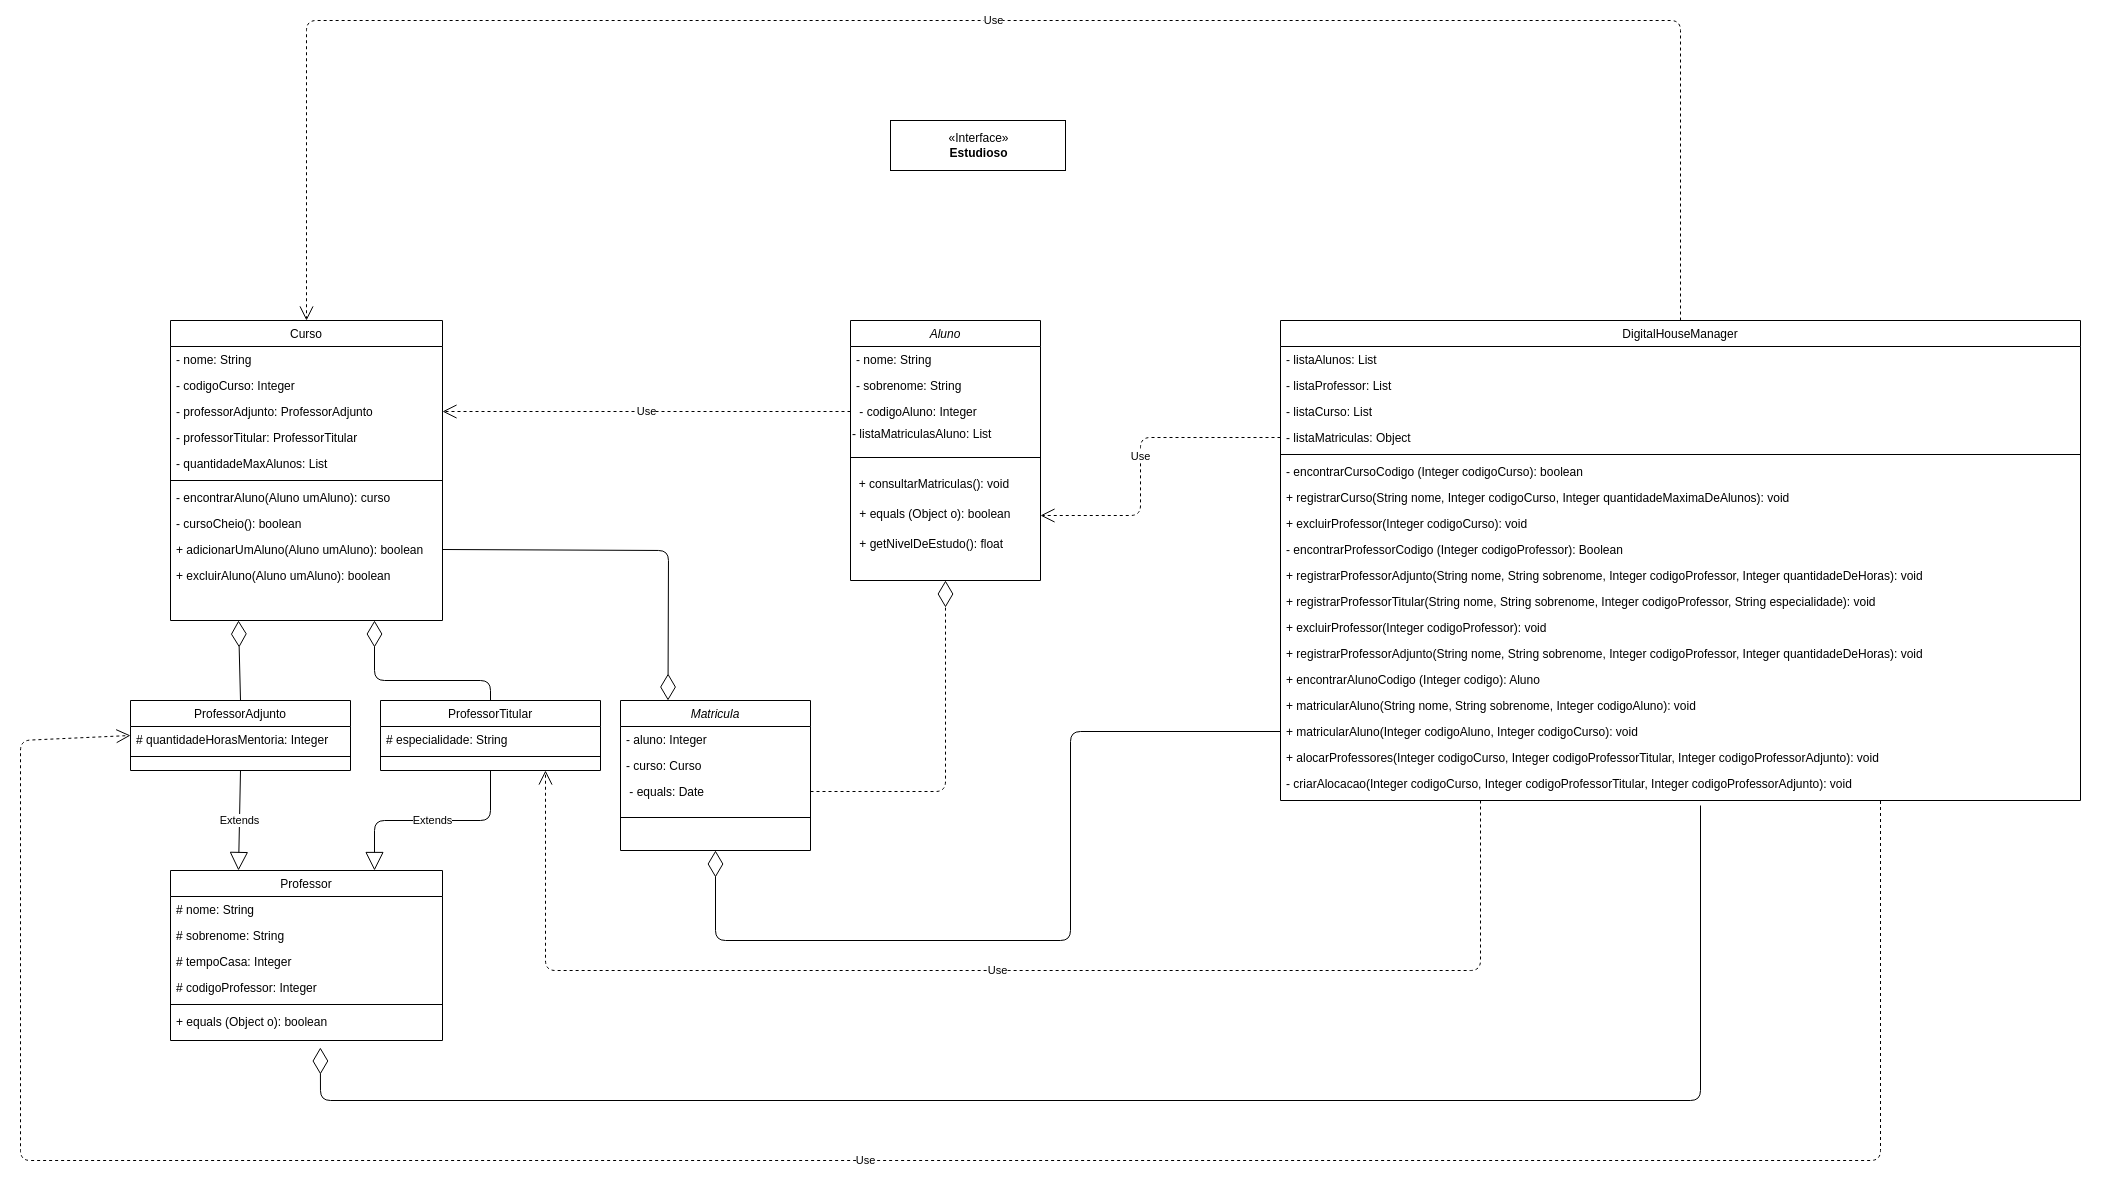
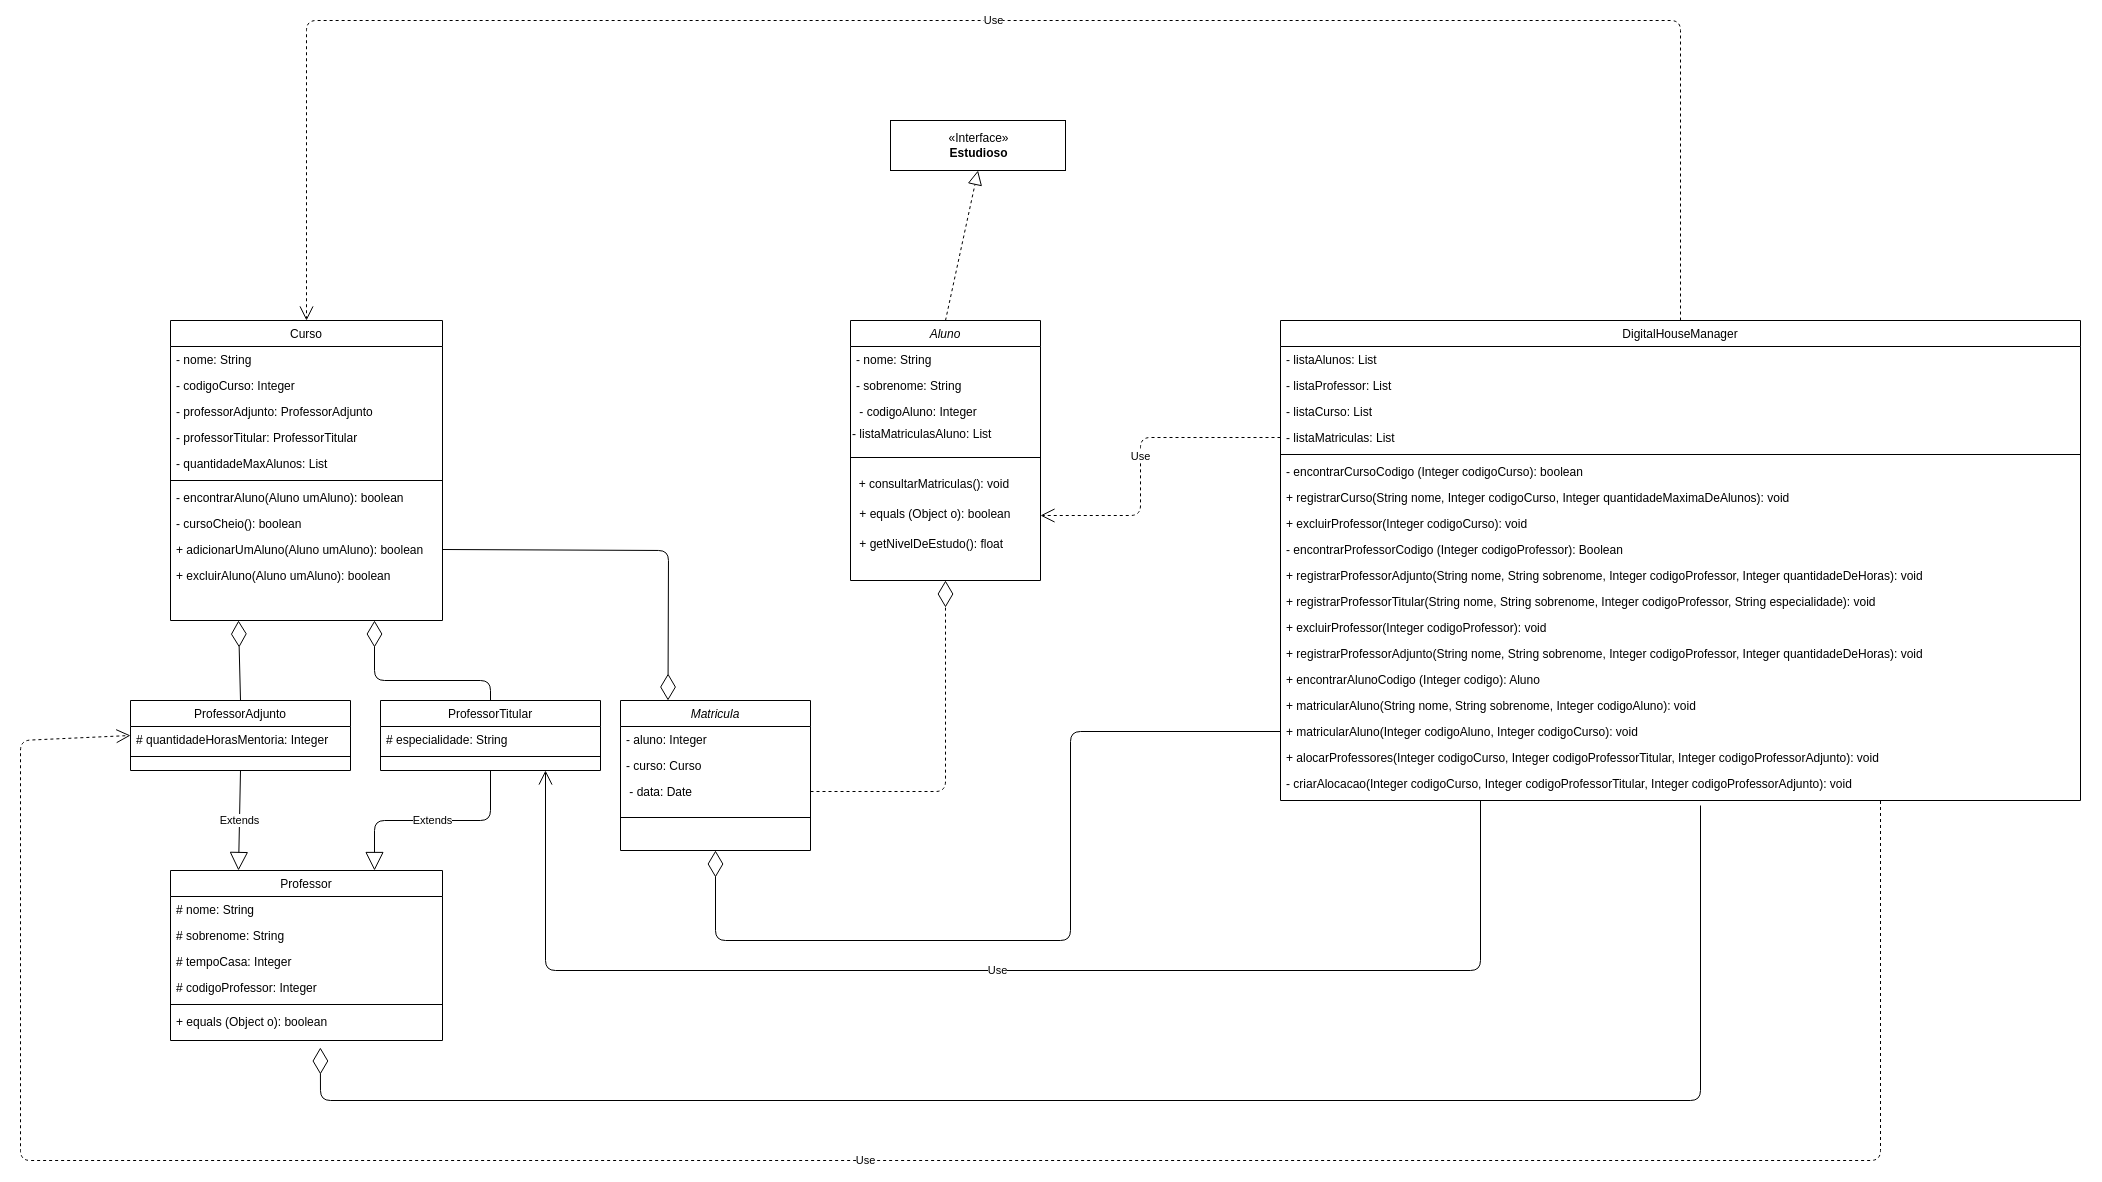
edge "Aluno" -> "«Interface» Estudioso": added
edge "- codigoAluno: Integer" -> "- professorAdjunto: ProfessorAdjunto": removed, label "Use"
node "- listaMatriculas: Object": label "- listaMatriculas: Object" -> "- listaMatriculas: List"
node "- encontrarAluno(Aluno umAluno): curso": label "- encontrarAluno(Aluno umAluno): curso" -> "- encontrarAluno(Aluno umAluno): boolean"
node "- equals: Date": label "- equals: Date" -> "- data: Date"
edge "DigitalHouseManager" -> "ProfessorTitular": style dashed -> solid
